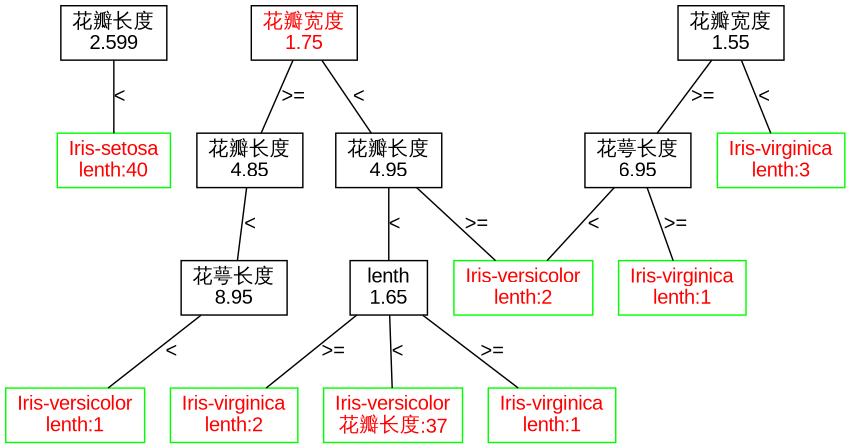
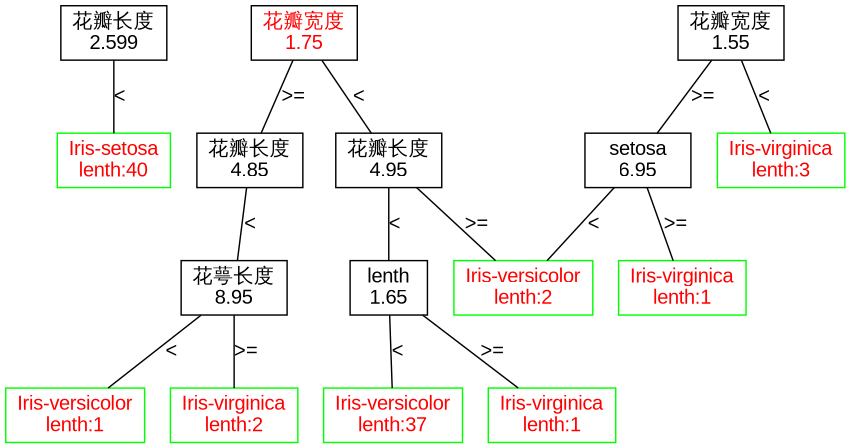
node "花萼长度 6.95": label "花萼长度 6.95" -> "setosa 6.95"
edge "lenth 1.65" -- "Iris-virginica lenth:2": now "花萼长度 8.95" -- "Iris-virginica lenth:2"
node "Iris-versicolor 花瓣长度:37": label "Iris-versicolor 花瓣长度:37" -> "Iris-versicolor lenth:37"
